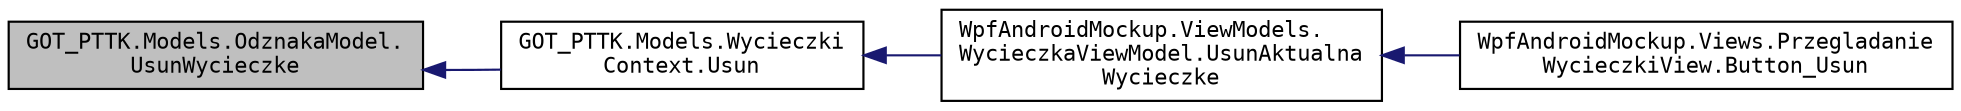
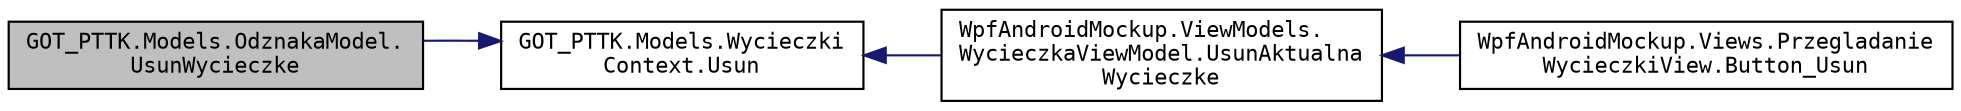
edge "GOT_PTTK.Models.Wycieczki Context.Usun" -> "GOT_PTTK.Models.OdznakaModel. UsunWycieczke": reversed
